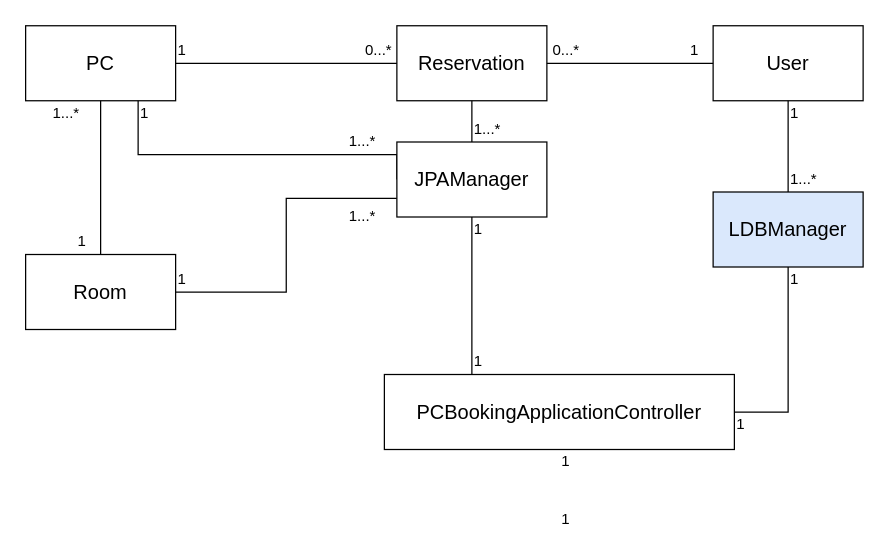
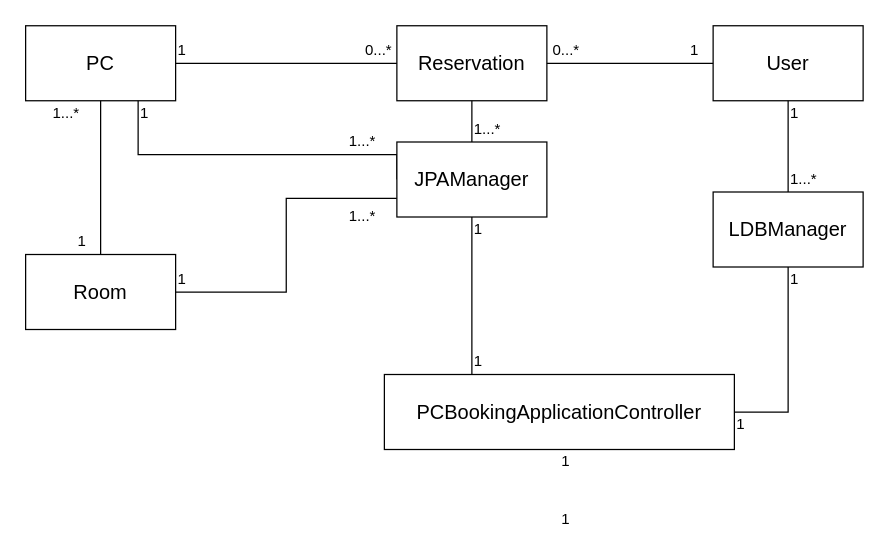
node "LDBManager": fillcolor #dae8fc -> #ffffff
